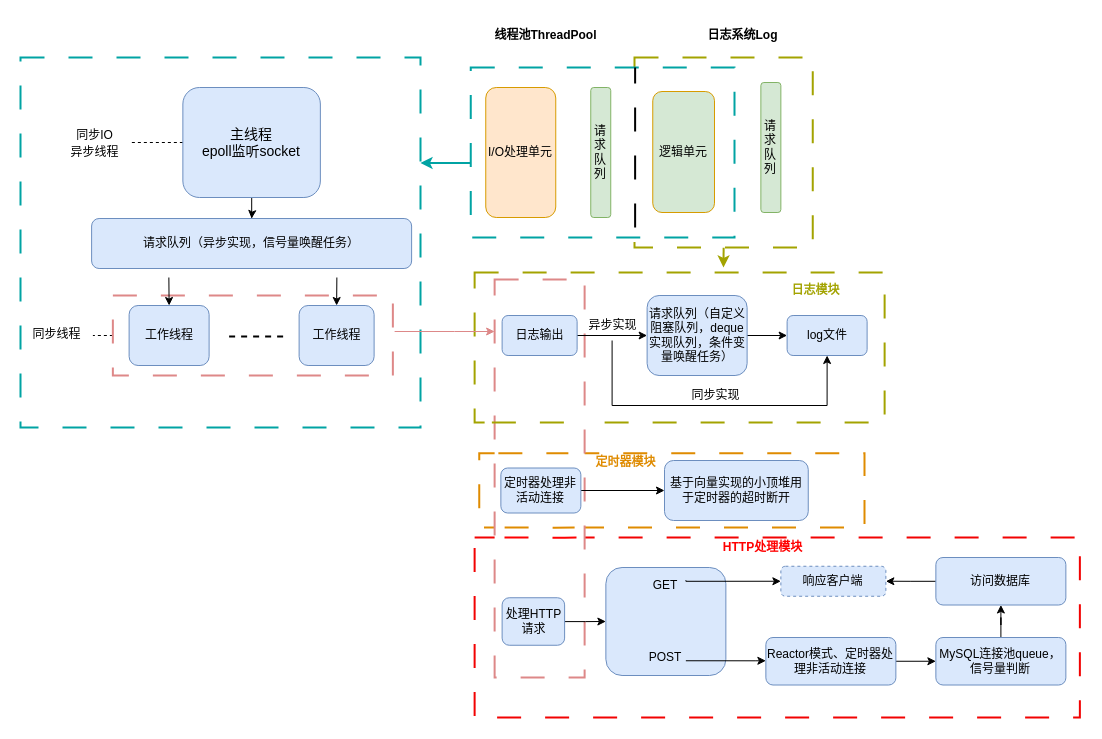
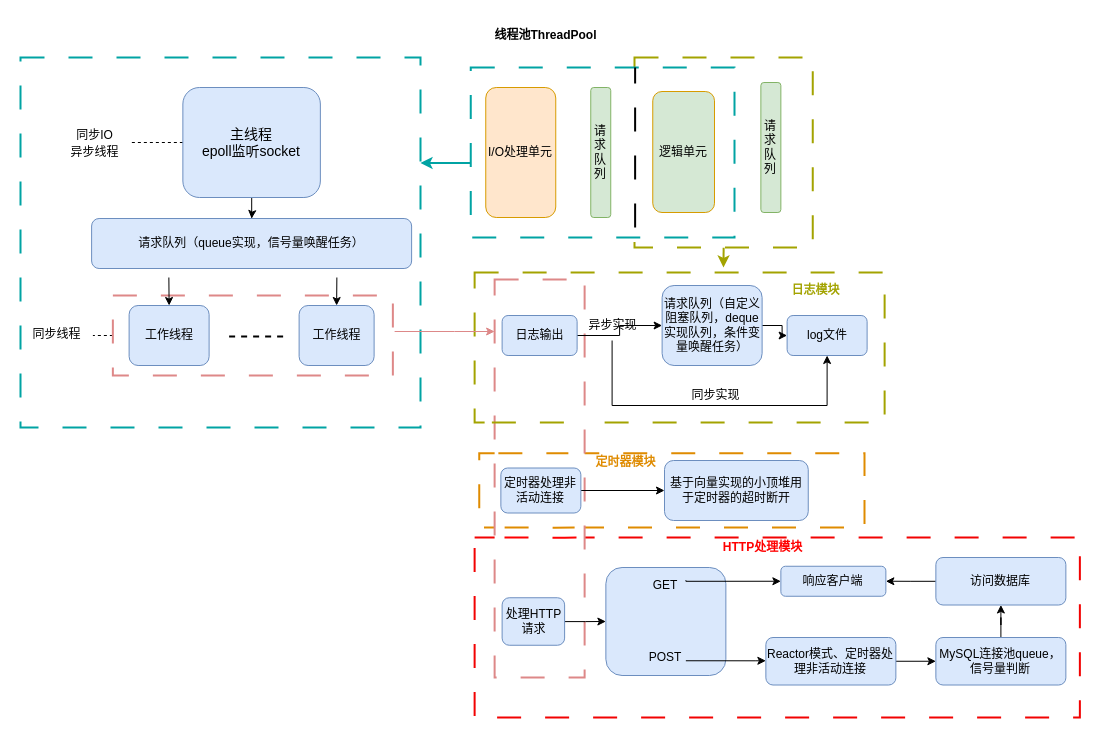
node "日志系统Log": removed
node "请求队列（异步实现，信号量唤醒任务）": label "请求队列（异步实现，信号量唤醒任务）" -> "请求队列（queue实现，信号量唤醒任务）"
node "请求队列（自定义阻塞队列，deque实现队列，条件变量唤醒任务）": moved (697, 336) -> (712, 326)
node "响应客户端": style dashed -> solid
